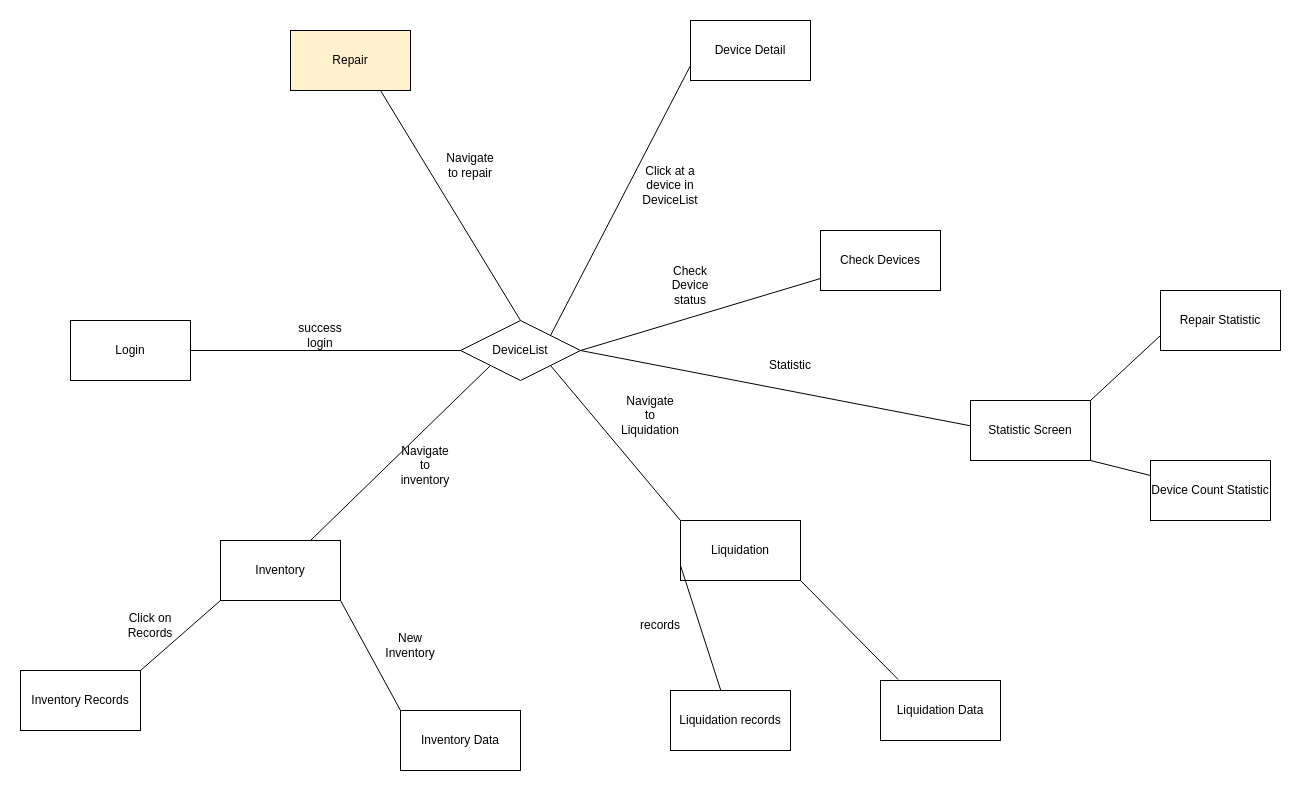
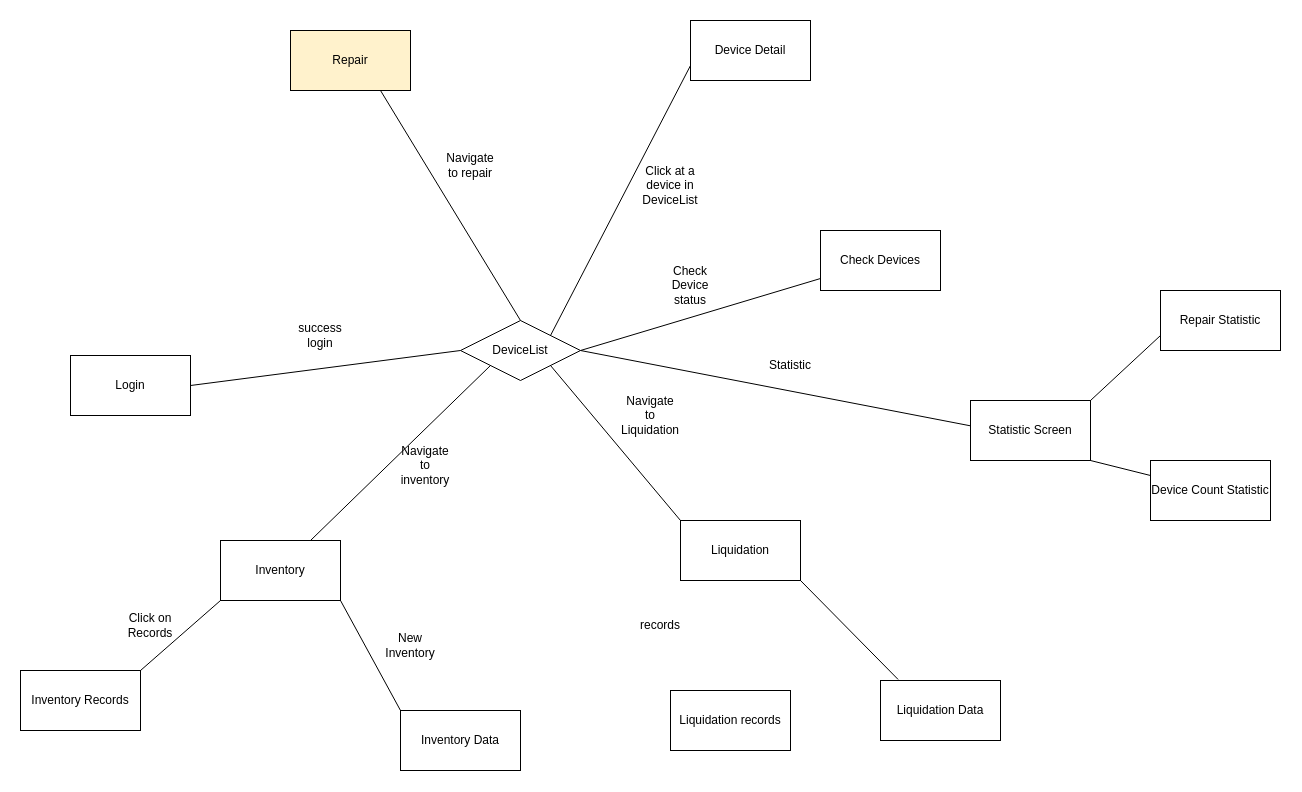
node "Login": moved (131, 351) -> (131, 386)
edge "Liquidation" -- "Liquidation records": removed
